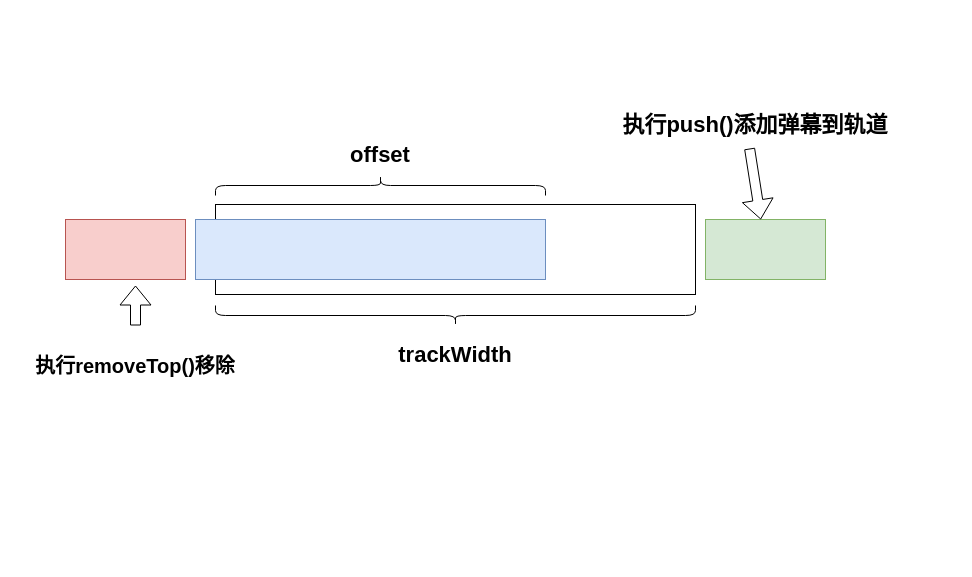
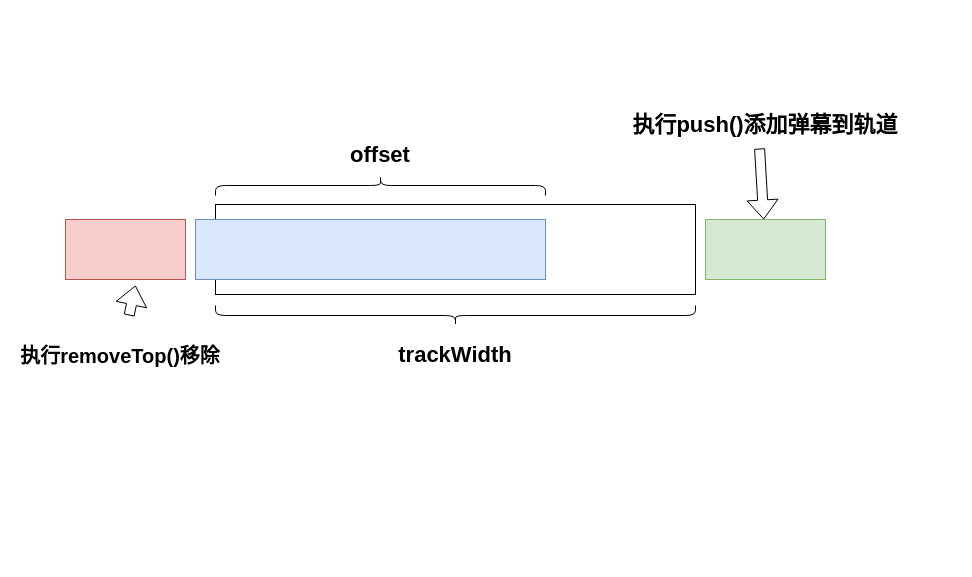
node "执行push()添加弹幕到轨道": moved (756, 126) -> (766, 126)
node "执行removeTop()移除": moved (136, 366) -> (121, 356)
